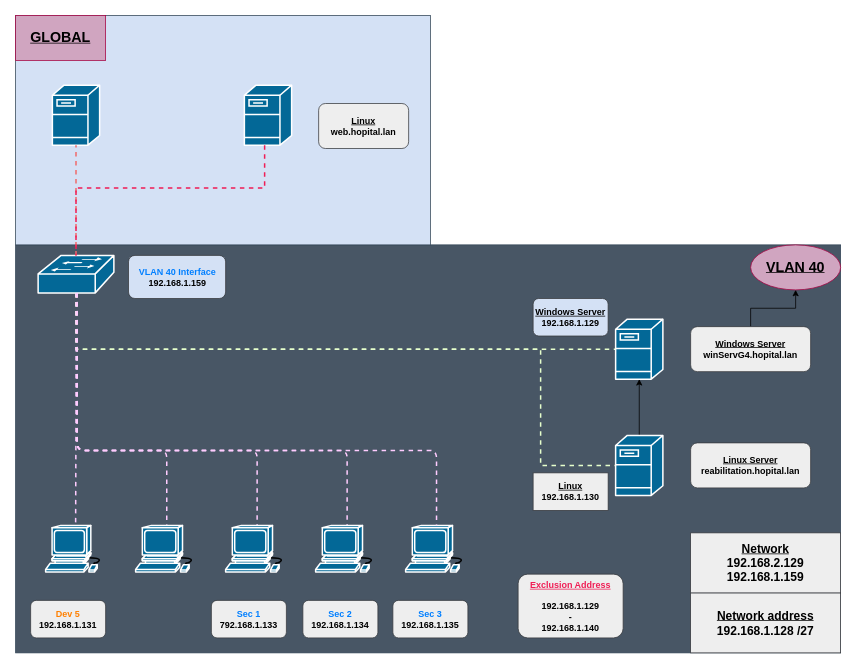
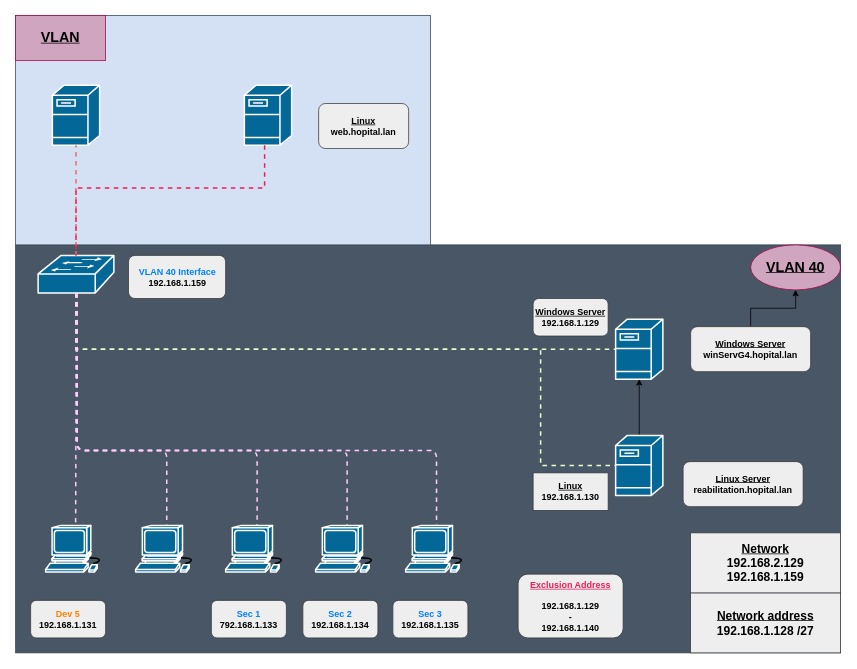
node "GLOBAL": label "GLOBAL" -> "VLAN"
node "VLAN 40 Interface 192.168.1.159": fillcolor #d4e1f5 -> #eeeeee
node "Windows Server 192.168.1.129": fillcolor #d4e1f5 -> #eeeeee
node "Linux Server reabilitation.hopital.lan": moved (750, 465) -> (743, 484)
